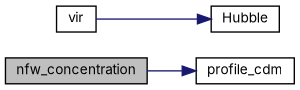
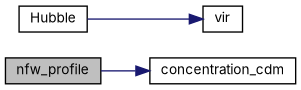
edge "vir" -> "Hubble": reversed
node "nfw_concentration": label "nfw_concentration" -> "nfw_profile"
node "profile_cdm": label "profile_cdm" -> "concentration_cdm"
